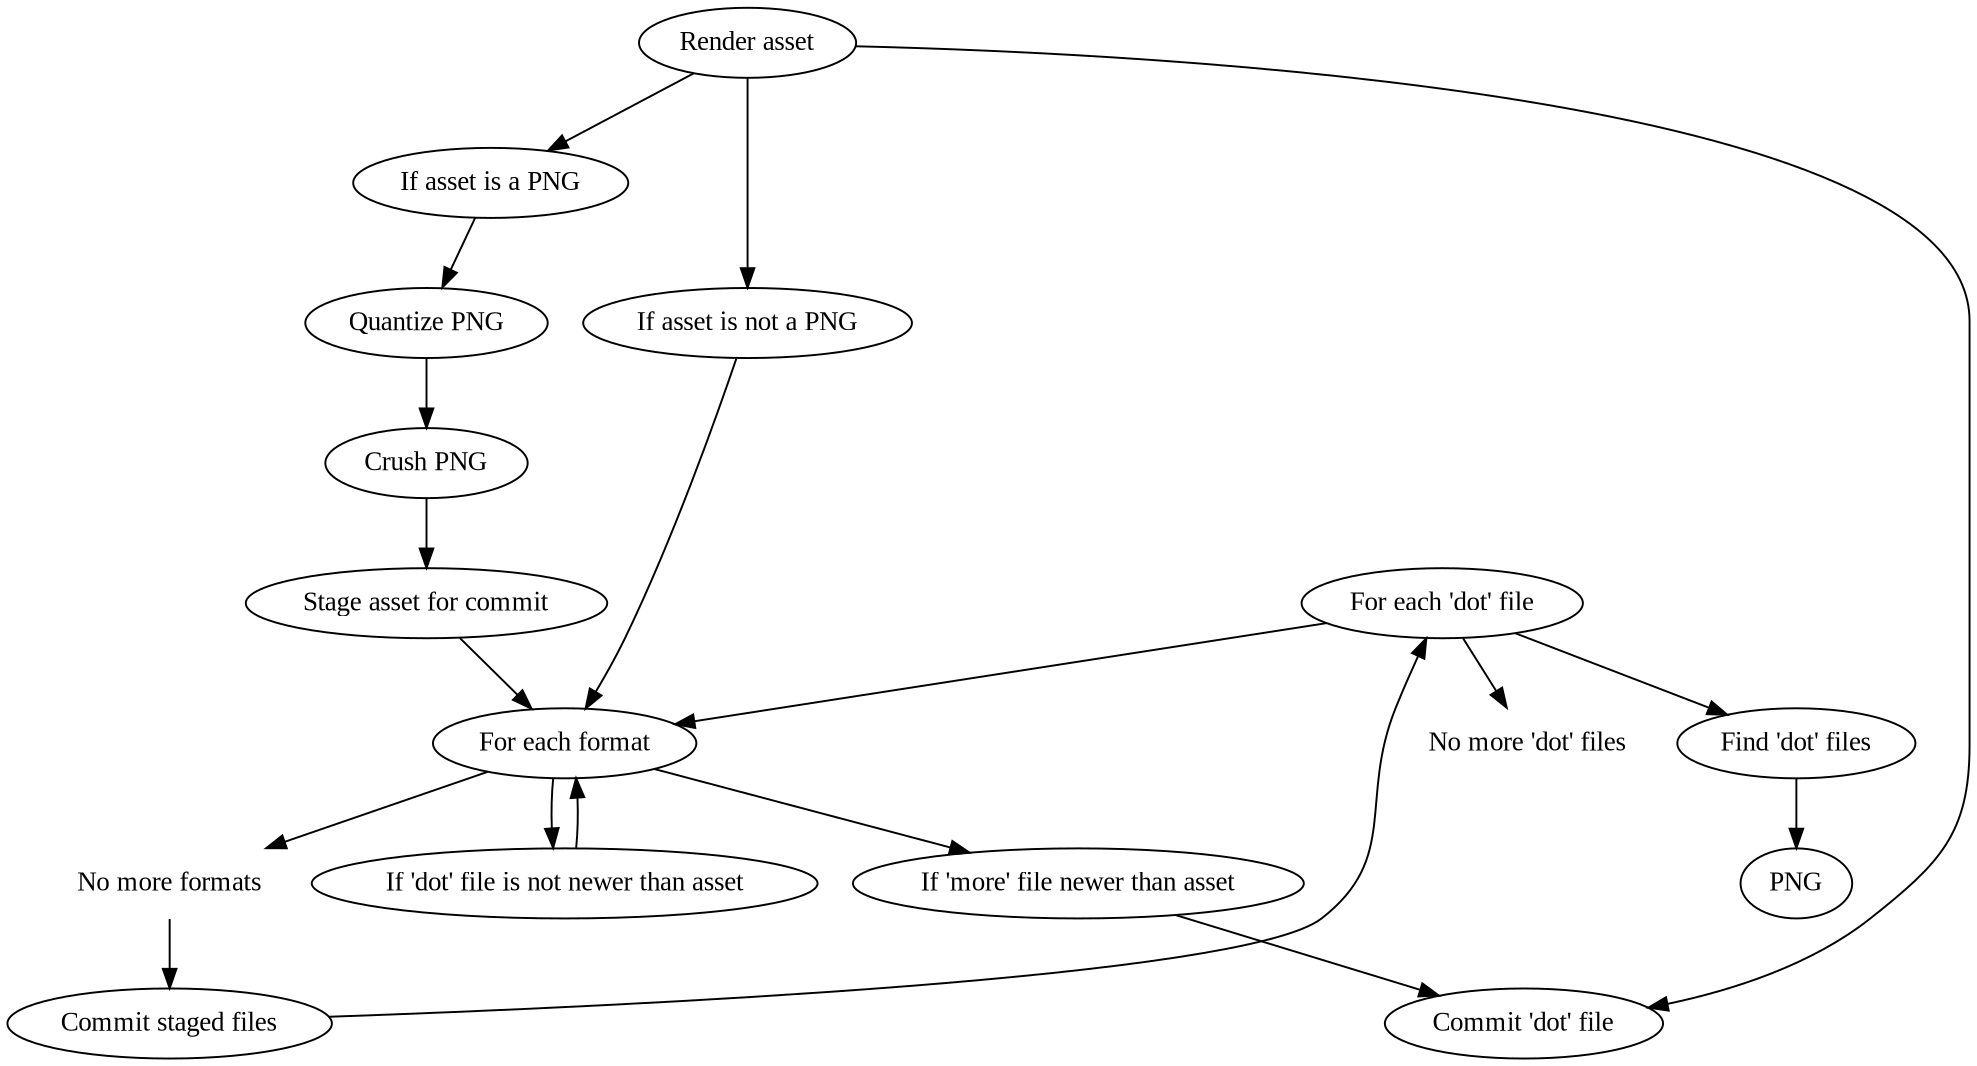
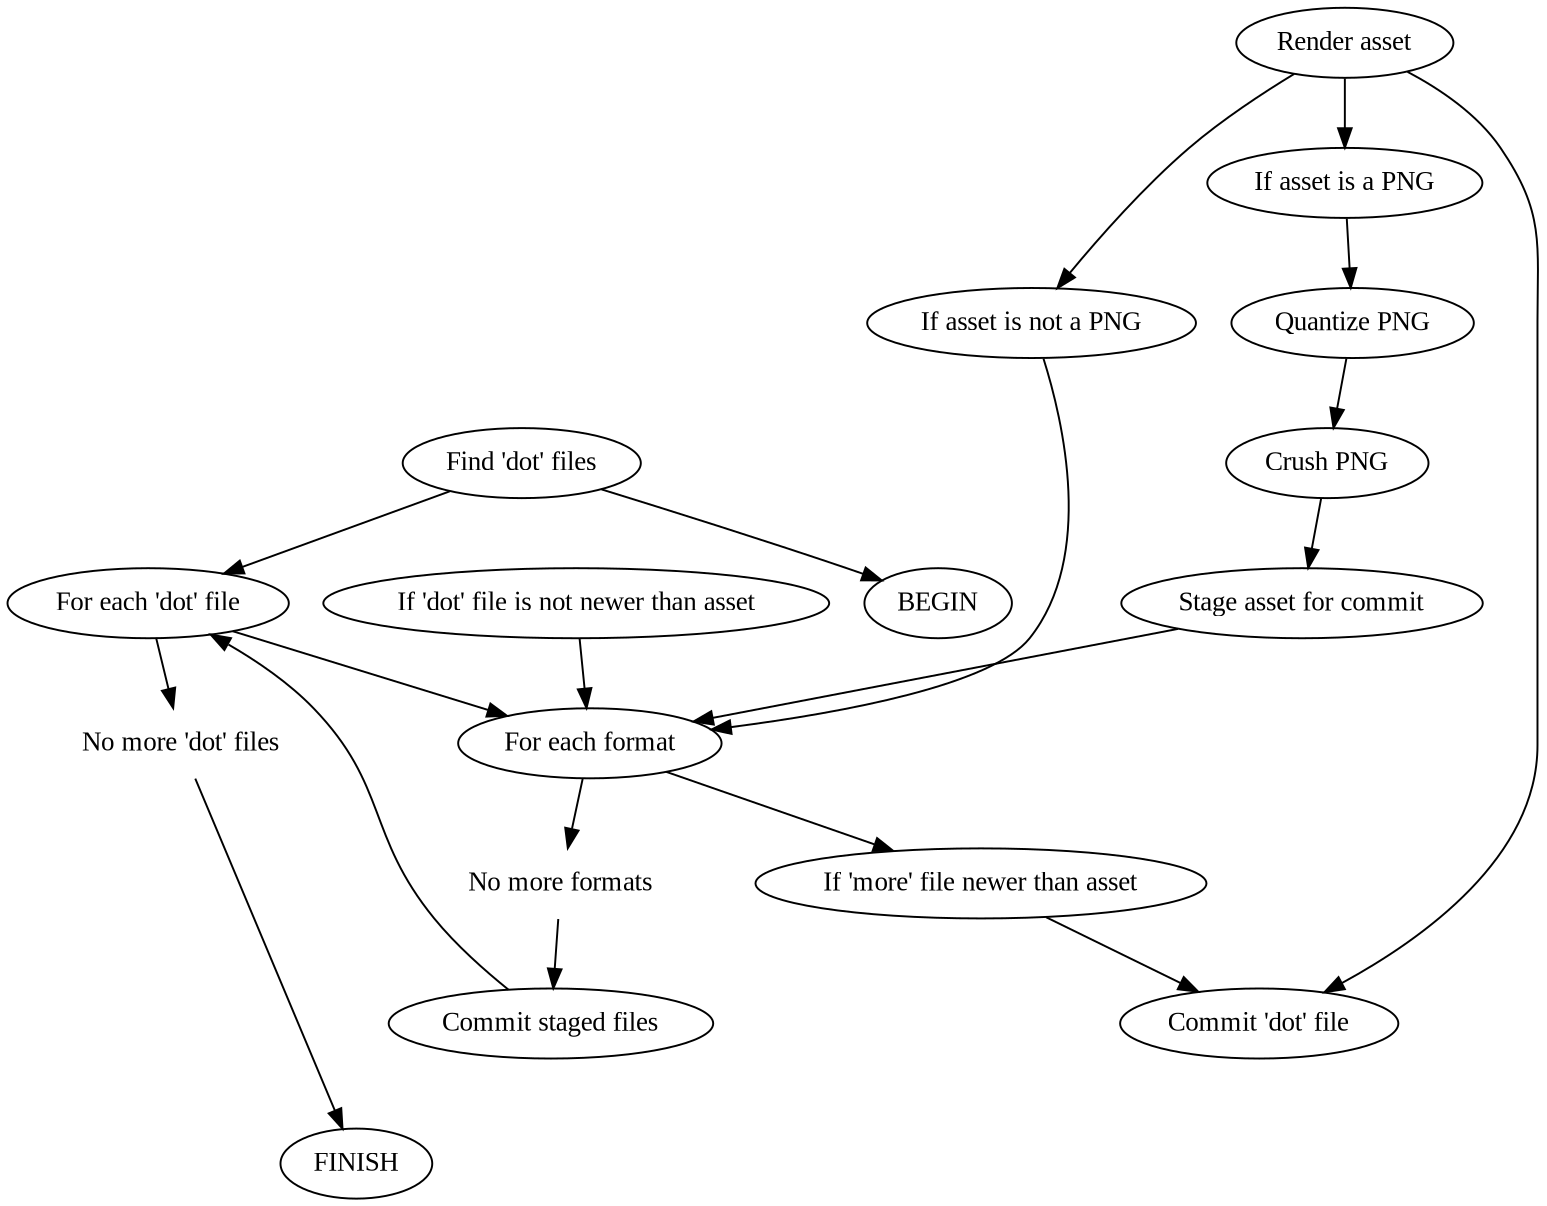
edge "For each 'dot' file" -> "Find 'dot' files": reversed
edge "For each format" -> "If 'dot' file is not newer than asset": removed
node "PNG": label "PNG" -> "BEGIN"
node "FINISH": added
